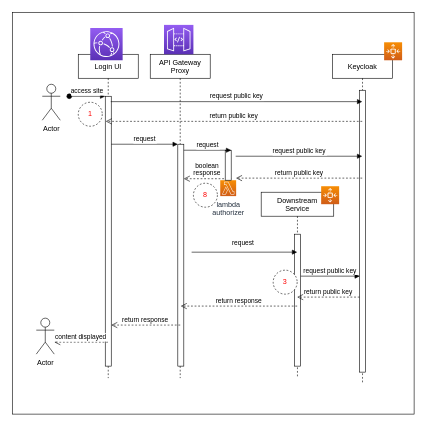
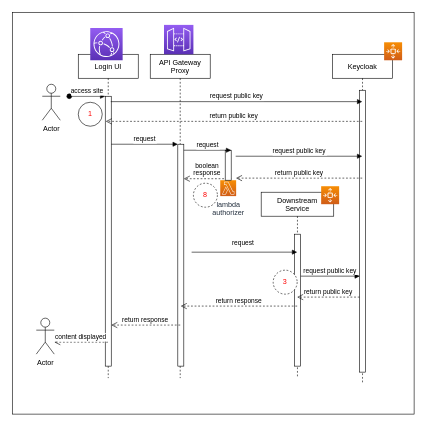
node "1": style dashed -> solid
